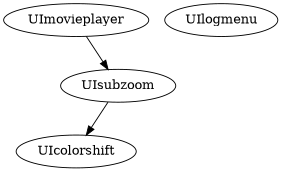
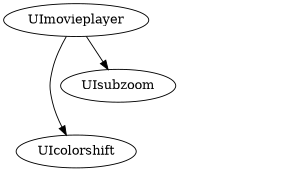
node "UIlogmenu": removed
edge "UIsubzoom" -> "UIcolorshift": now "UImovieplayer" -> "UIcolorshift"
